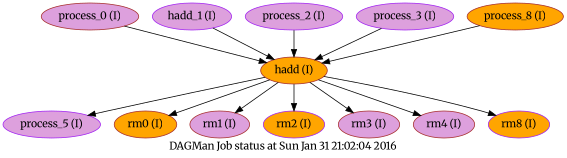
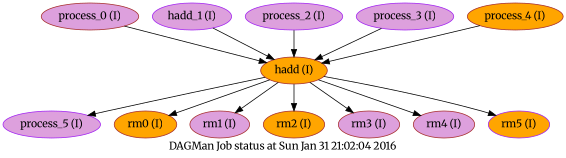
node "process_8 (I)": label "process_8 (I)" -> "process_4 (I)"
node "rm2 (I)": color purple -> brown
node "rm8 (I)": label "rm8 (I)" -> "rm5 (I)"
